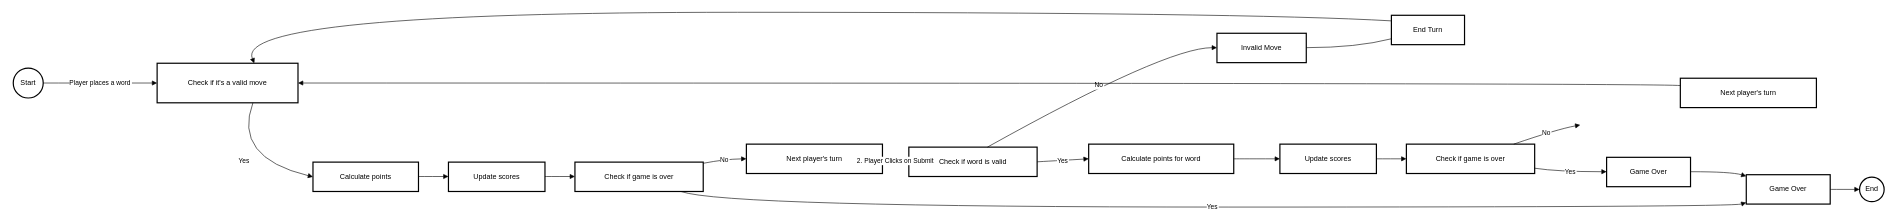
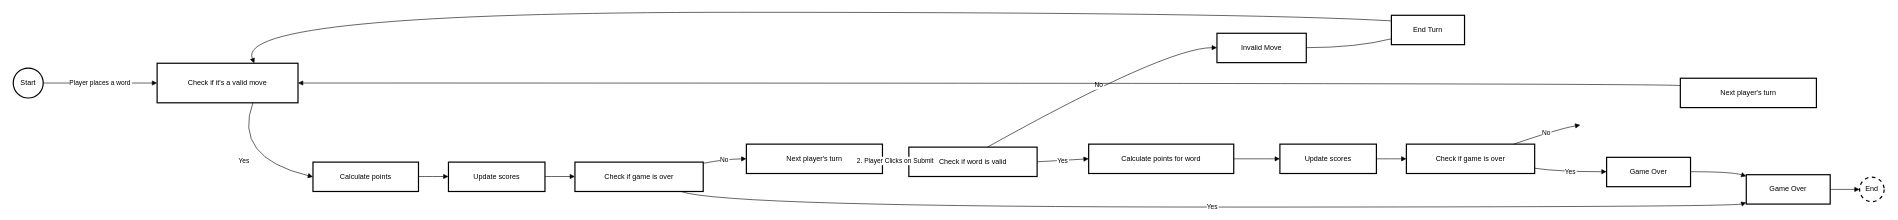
node "End": style solid -> dashed
